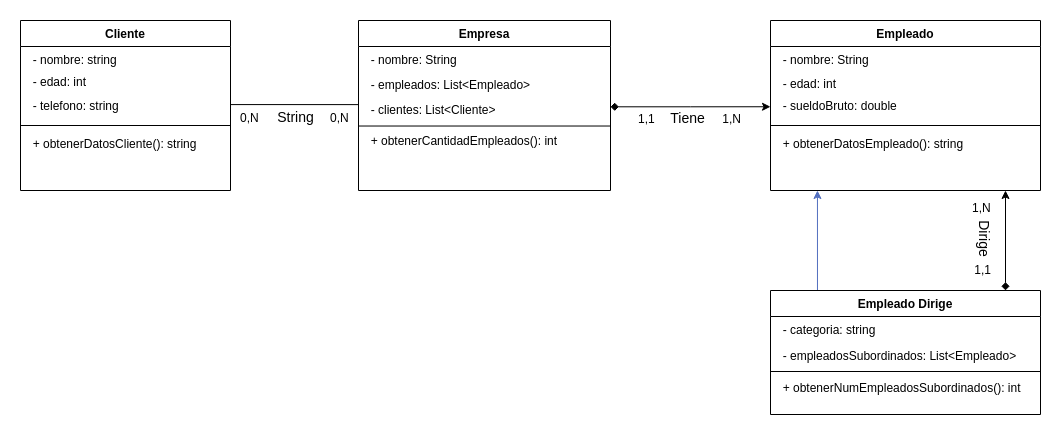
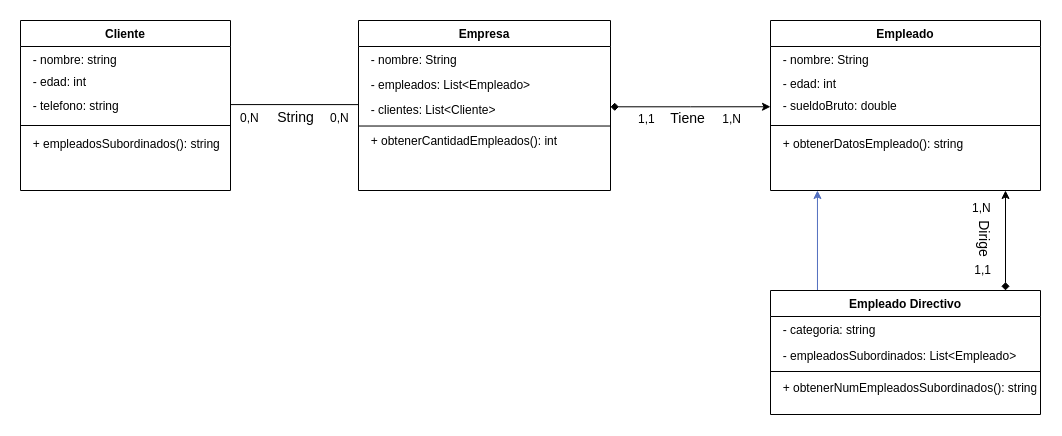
node "+ obtenerDatosCliente(): string": label "+ obtenerDatosCliente(): string" -> "+ empleadosSubordinados(): string"
node "Empleado Dirige": label "Empleado Dirige" -> "Empleado Directivo"
node "+ obtenerNumEmpleadosSubordinados(): int": label "+ obtenerNumEmpleadosSubordinados(): int" -> "+ obtenerNumEmpleadosSubordinados(): string"
